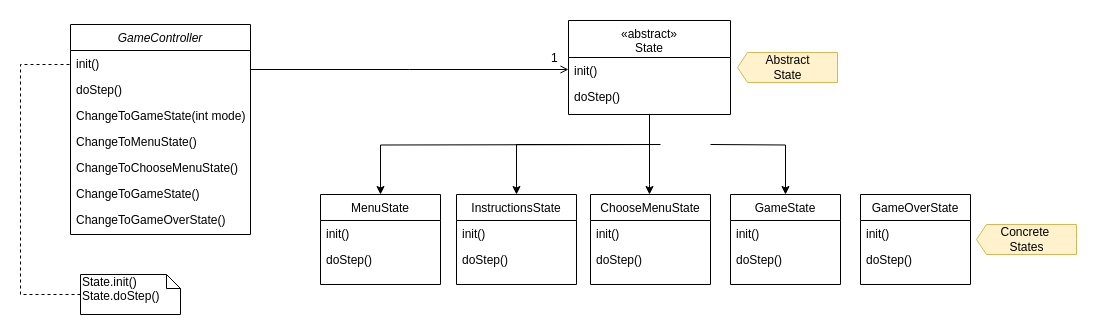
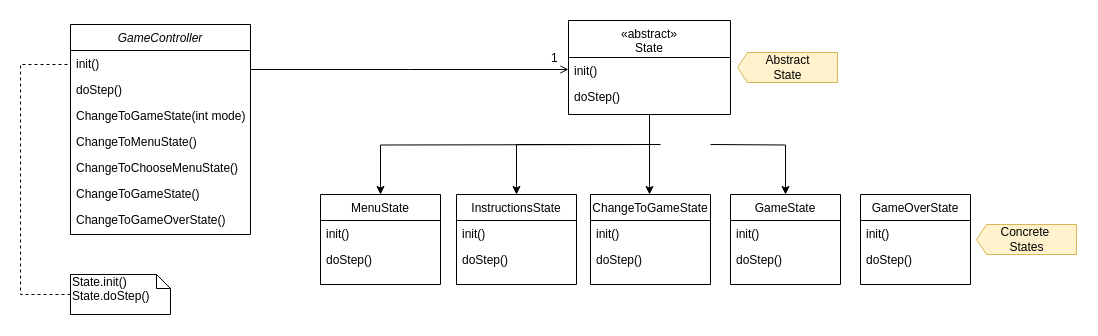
node "ChooseMenuState": label "ChooseMenuState" -> "ChangeToGameState"
node "State.init() State.doStep()": moved (131, 295) -> (121, 295)
